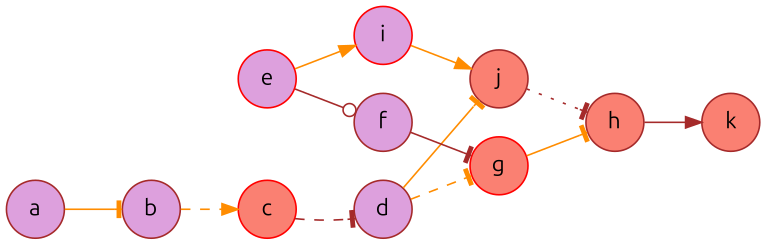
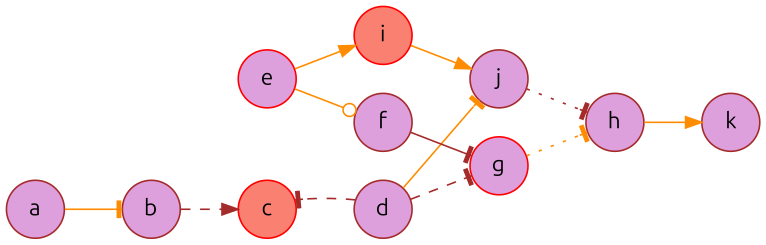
node "i": fillcolor plum -> salmon
node "j": fillcolor salmon -> plum
edge "e" -> "f": color brown -> darkorange
node "h": fillcolor salmon -> plum
edge "h" -> "k": color brown -> darkorange
node "k": fillcolor salmon -> plum
edge "g" -> "h": style solid -> dotted
node "g": fillcolor salmon -> plum
edge "d" -> "g": color darkorange -> brown
edge "b" -> "c": color darkorange -> brown
edge "c" -> "d": reversed
